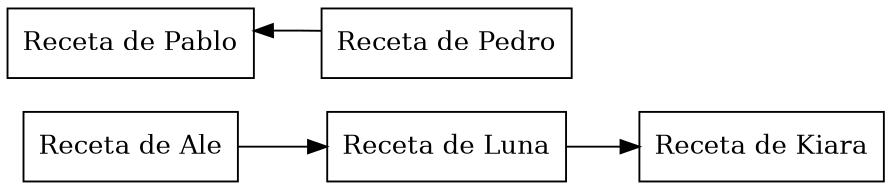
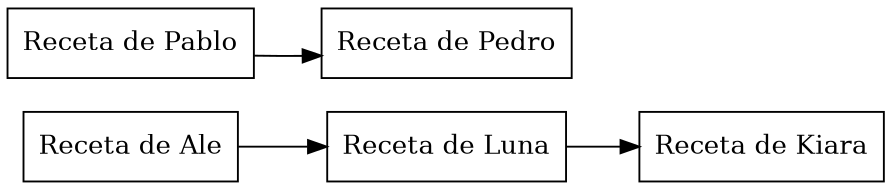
edge "Receta de Pedro" -> "Receta de Pablo": reversed
